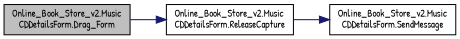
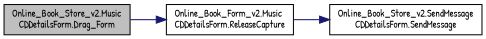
node "Online_Book_Store_v2.Music CDDetailsForm.ReleaseCapture": label "Online_Book_Store_v2.Music CDDetailsForm.ReleaseCapture" -> "Online_Book_Form_v2.Music CDDetailsForm.ReleaseCapture"
node "Online_Book_Store_v2.Music CDDetailsForm.SendMessage": label "Online_Book_Store_v2.Music CDDetailsForm.SendMessage" -> "Online_Book_Store_v2.SendMessage CDDetailsForm.SendMessage"
